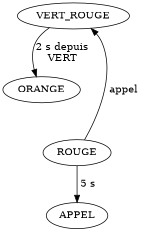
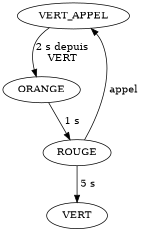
node "VERT_ROUGE": label "VERT_ROUGE" -> "VERT_APPEL"
edge "ORANGE" -> "ROUGE": added, label "1 s"
node "APPEL": label "APPEL" -> "VERT"
